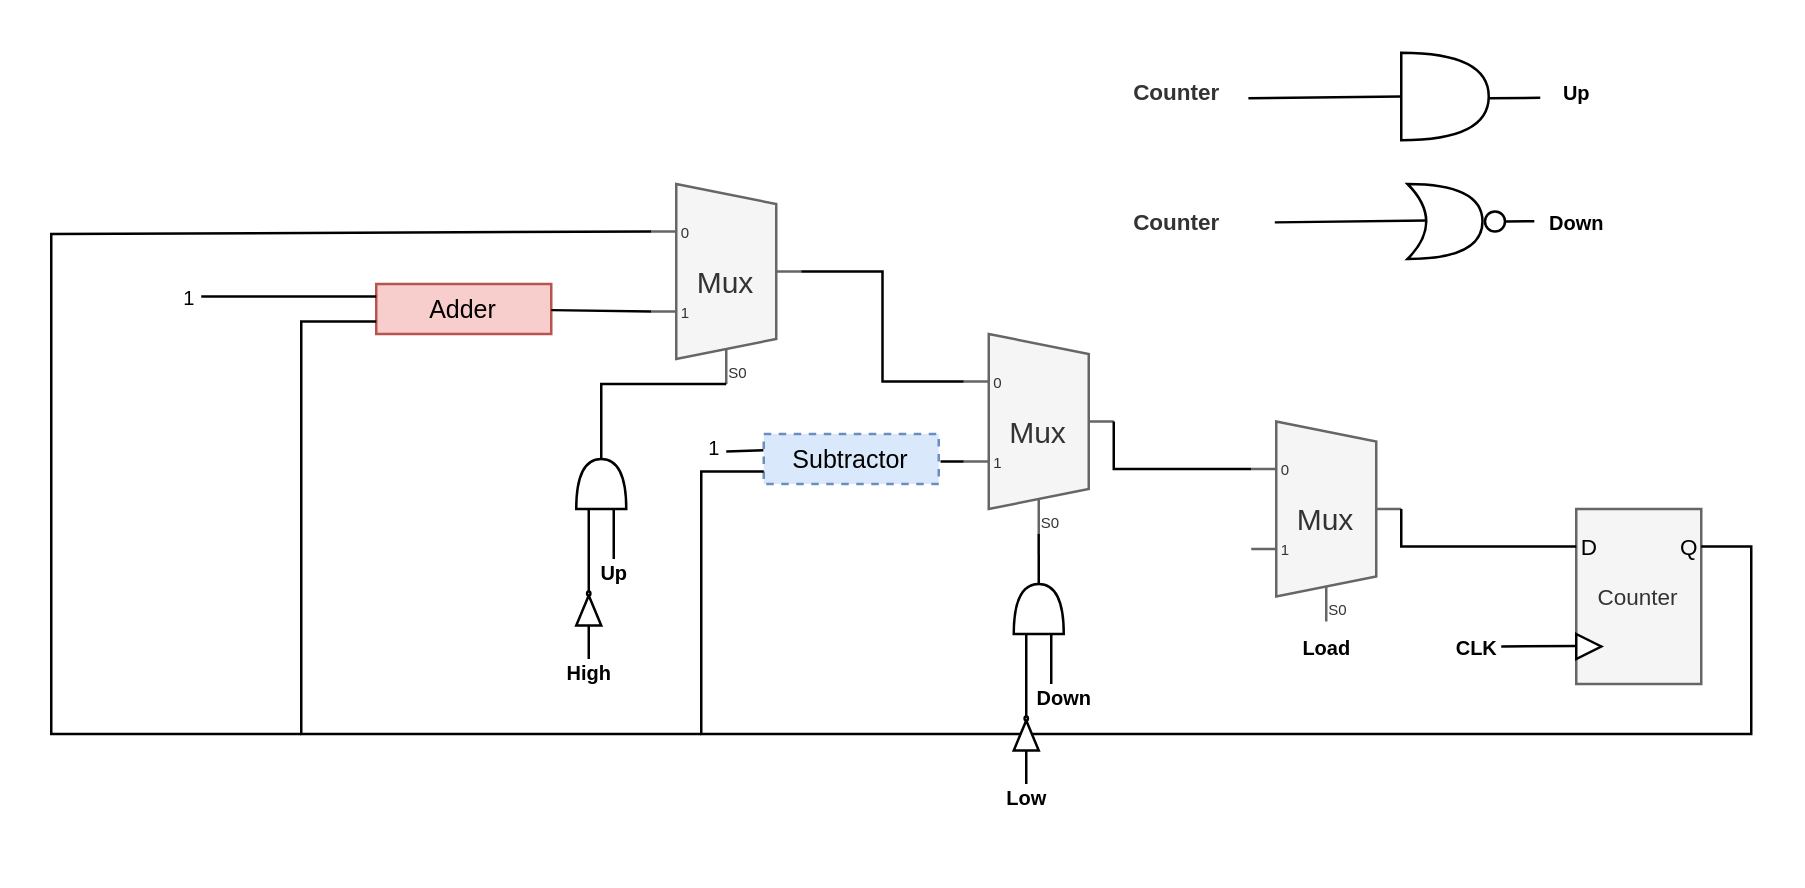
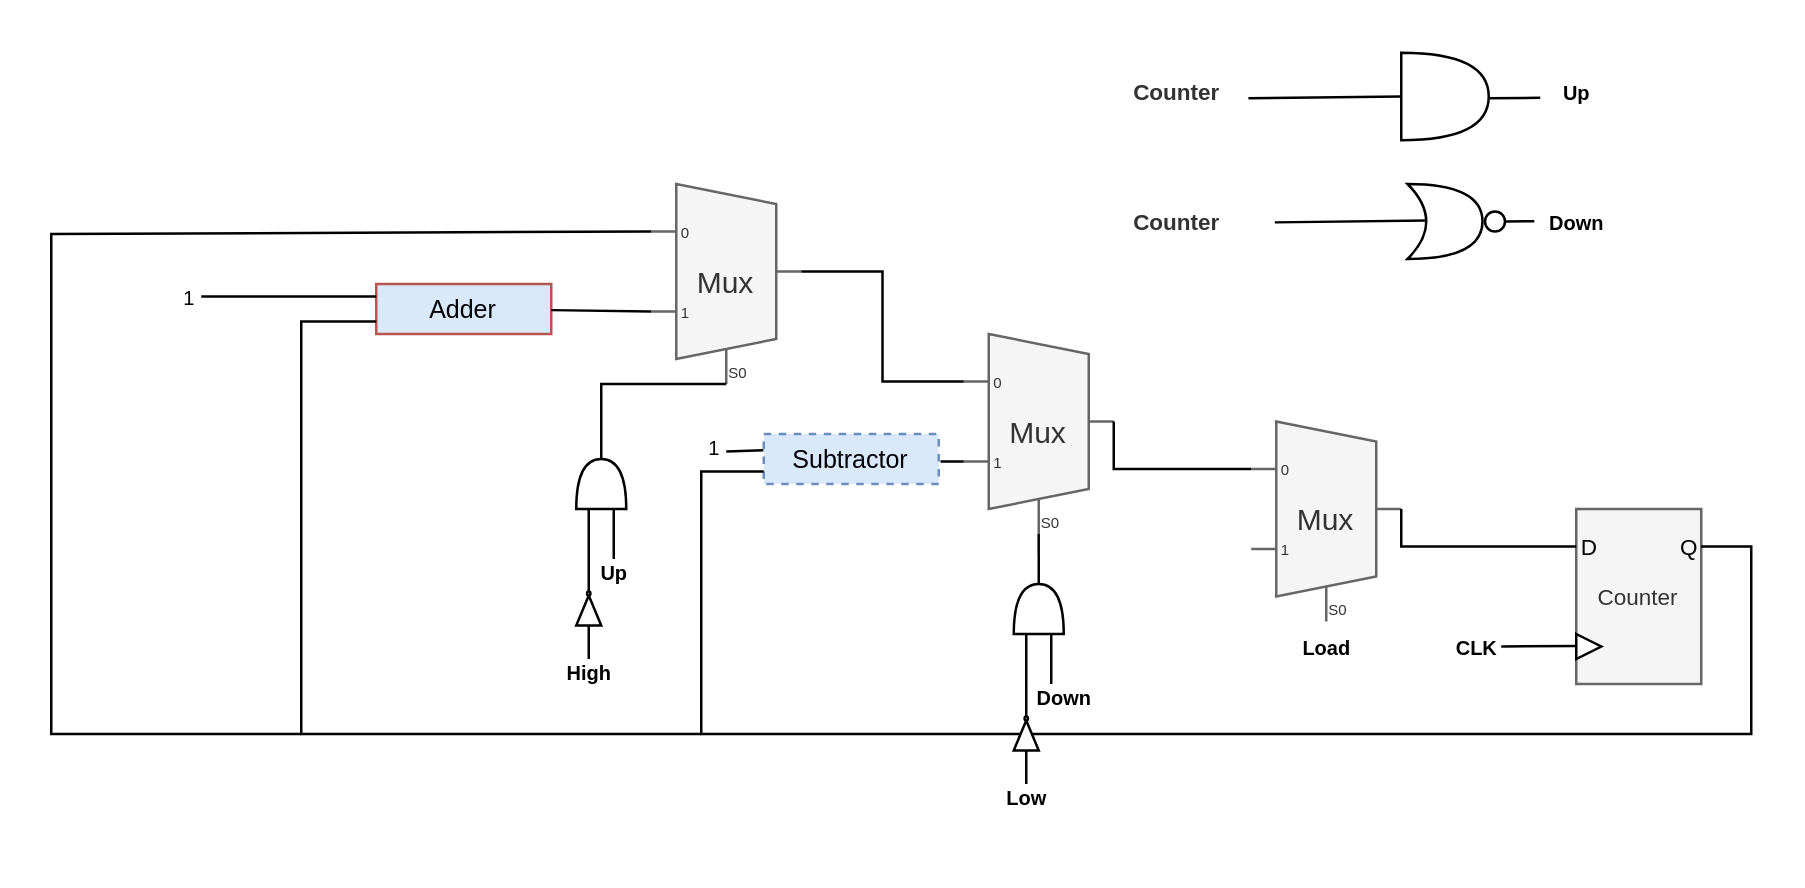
node "Adder": fillcolor #f8cecc -> #dae8fc
